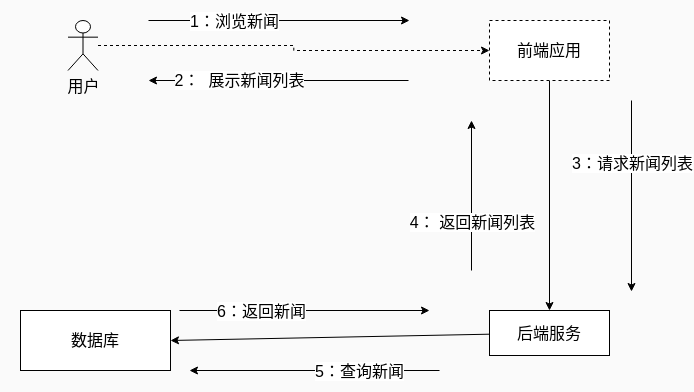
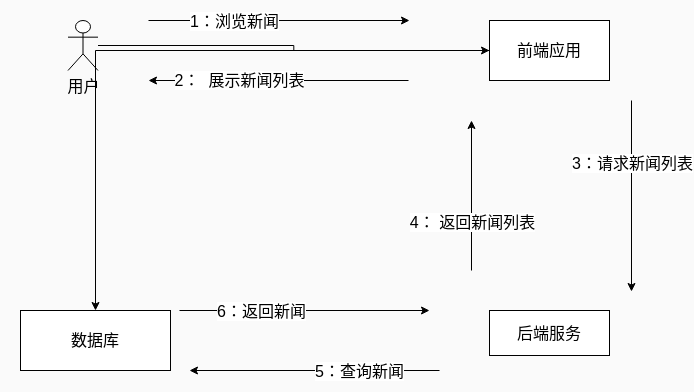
edge "用户" -> "前端应用": style dashed -> solid
node "前端应用": style dashed -> solid
edge "前端应用" -> "后端服务": now "前端应用" -> "数据库"
edge "后端服务" -> "数据库": removed
